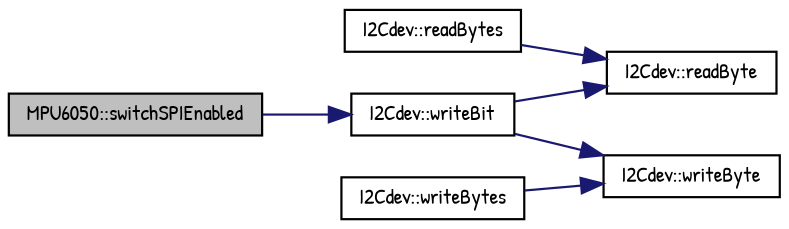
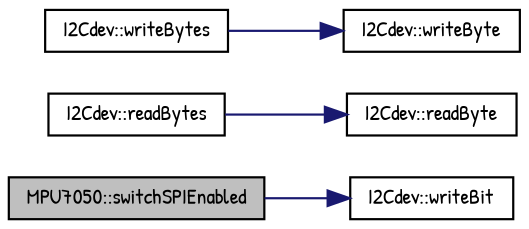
edge "I2Cdev::writeBit" -> "I2Cdev::readByte": removed
node "MPU6050::switchSPIEnabled": label "MPU6050::switchSPIEnabled" -> "MPU7050::switchSPIEnabled"
edge "I2Cdev::writeBit" -> "I2Cdev::writeByte": removed
